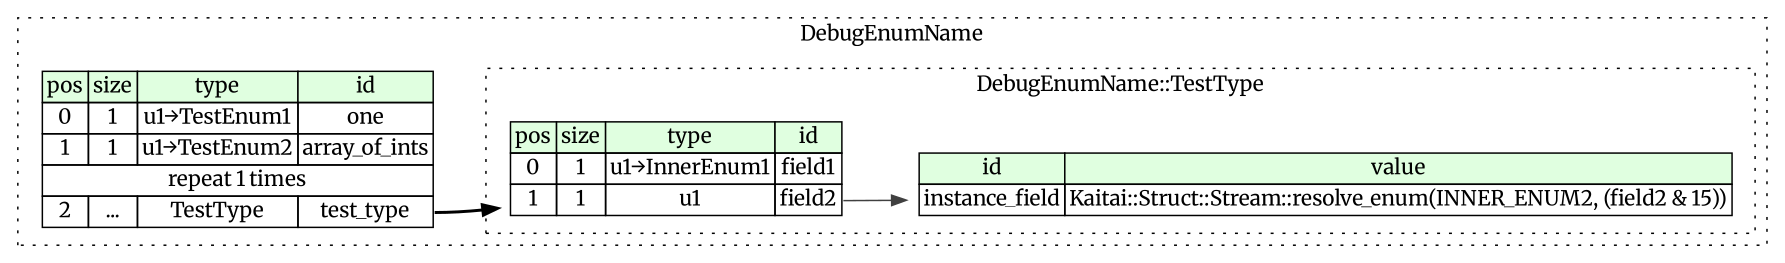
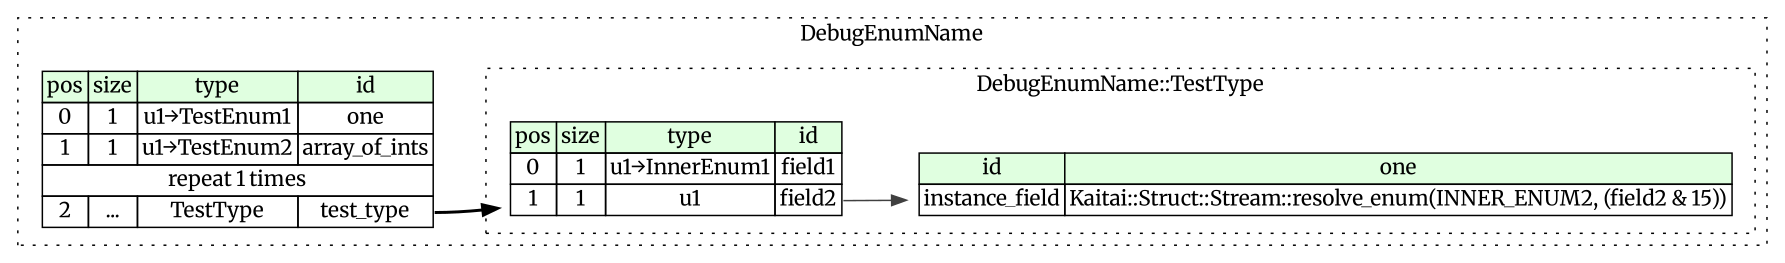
node "id": text "value" -> "one"
